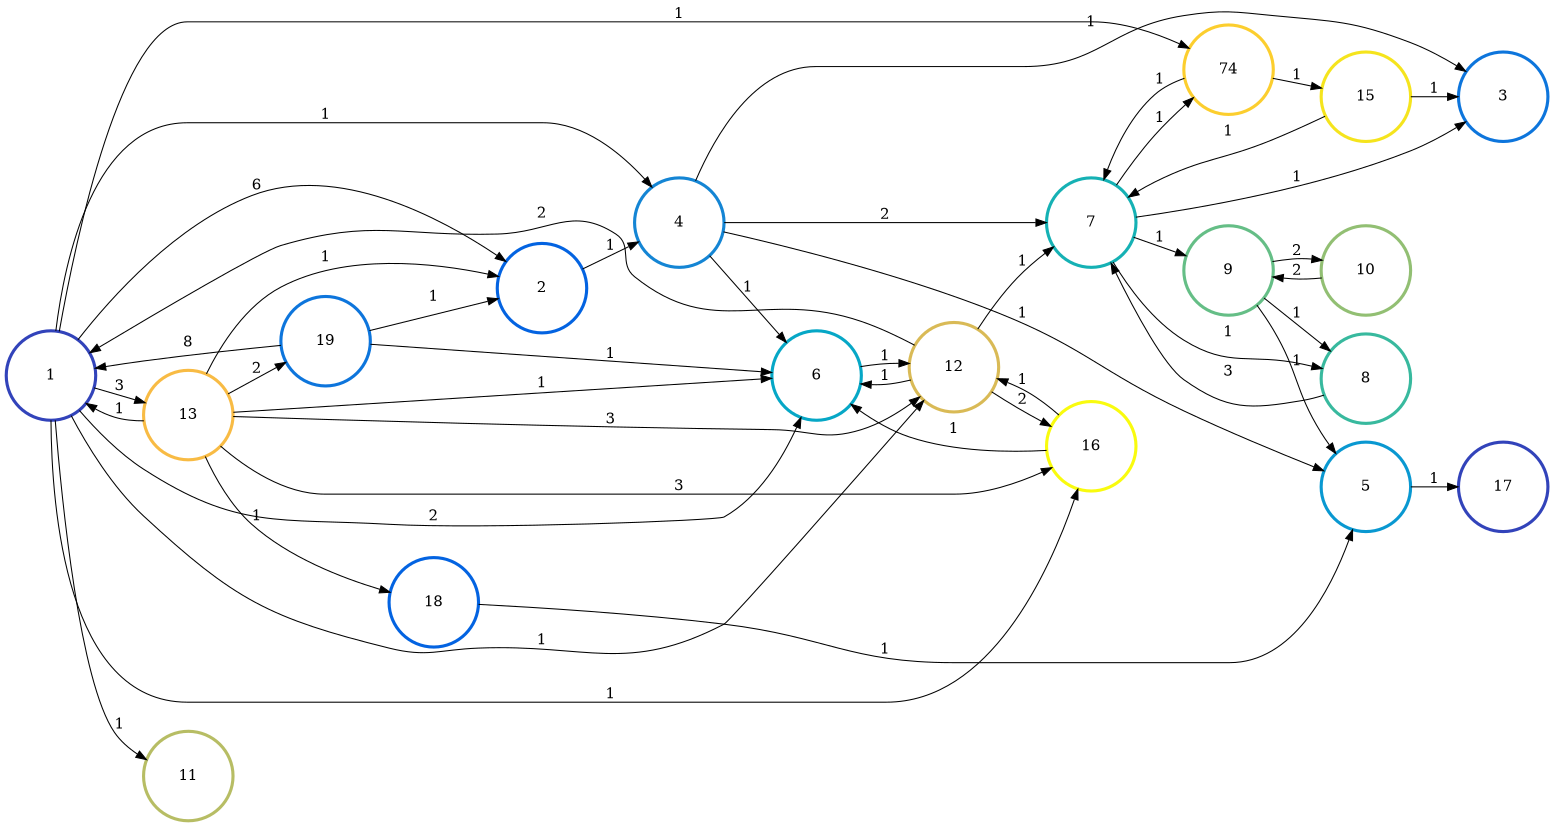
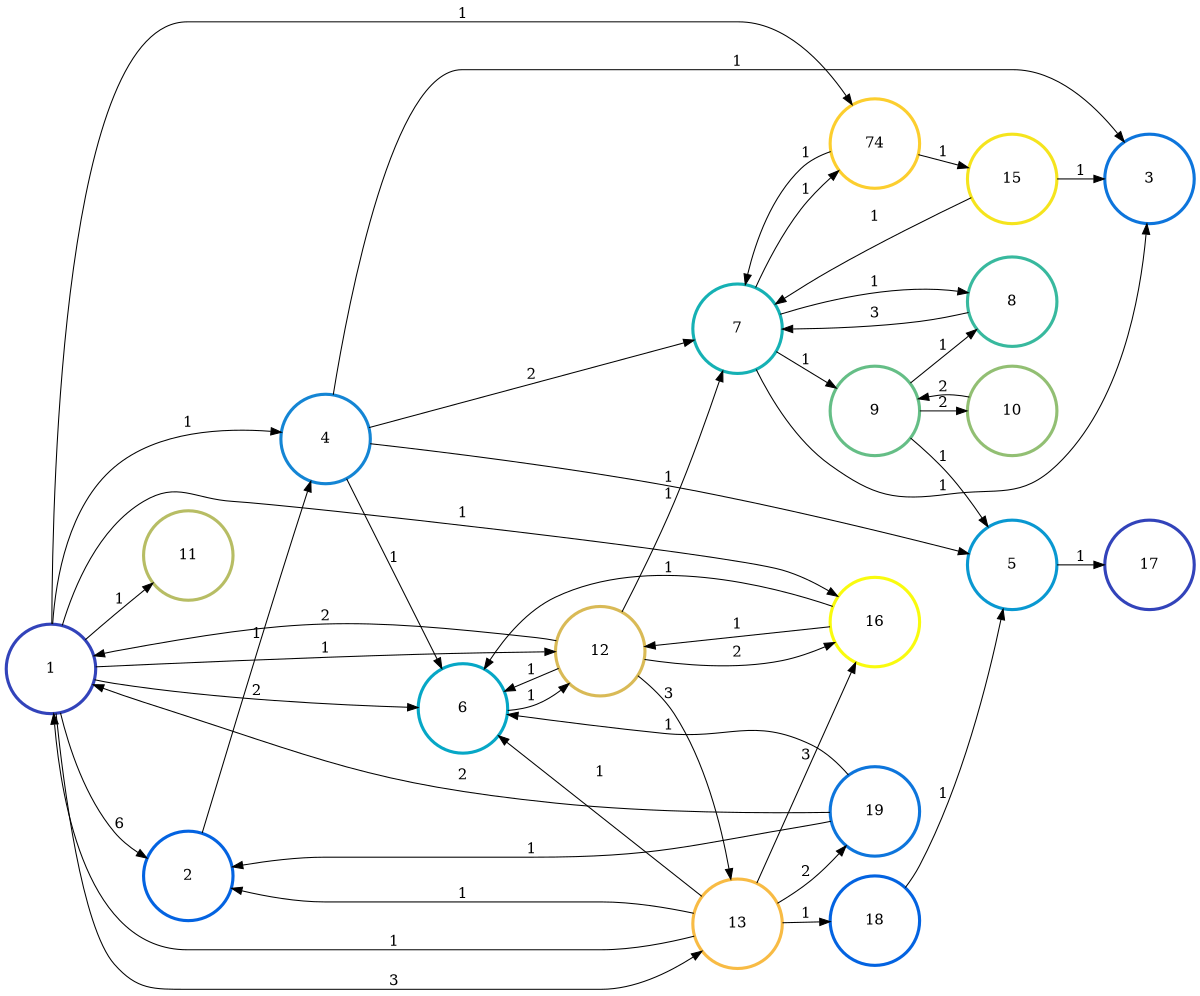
edge "19" -> "1": label "8" -> "2"
edge "13" -> "12": reversed
